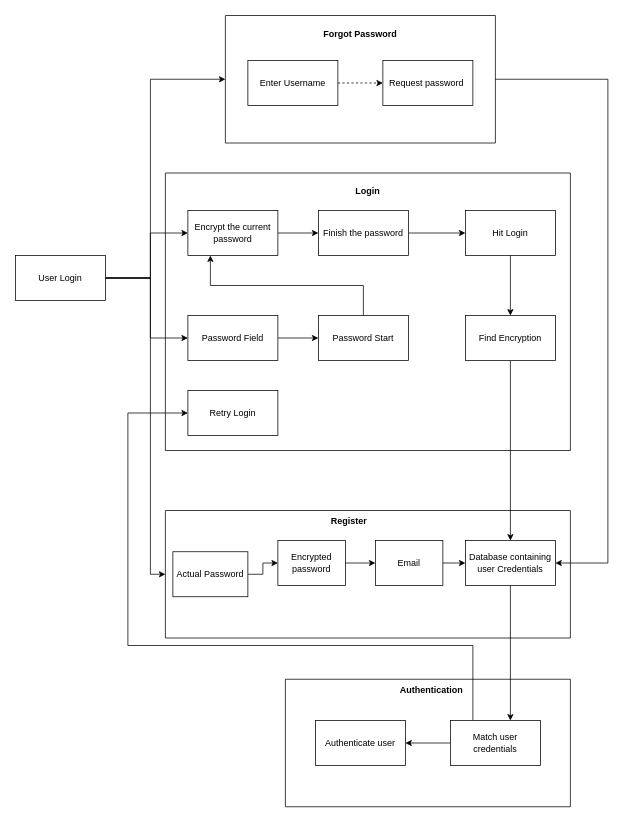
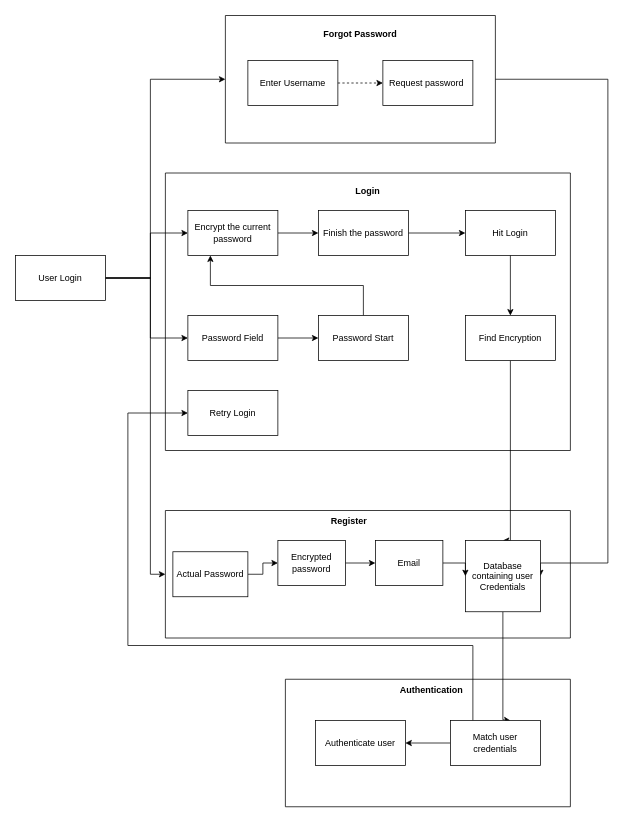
node "Database containing user Credentials": size 90x45 -> 75x71
